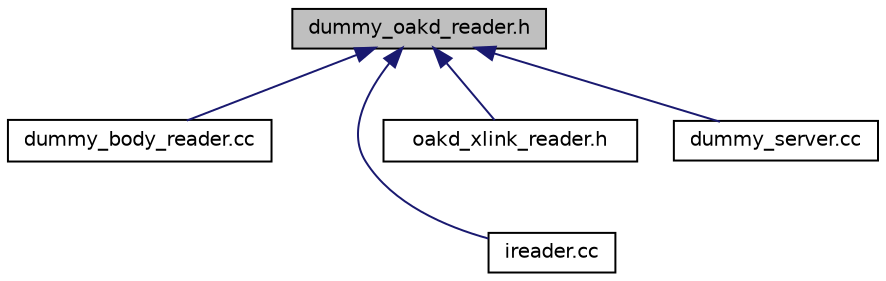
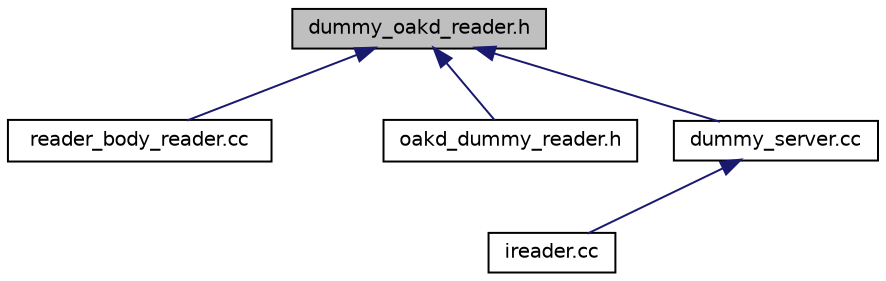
node "dummy_body_reader.cc": label "dummy_body_reader.cc" -> "reader_body_reader.cc"
node "oakd_xlink_reader.h": label "oakd_xlink_reader.h" -> "oakd_dummy_reader.h"
edge "ireader.cc" -> "dummy_oakd_reader.h": now "ireader.cc" -> "dummy_server.cc"
